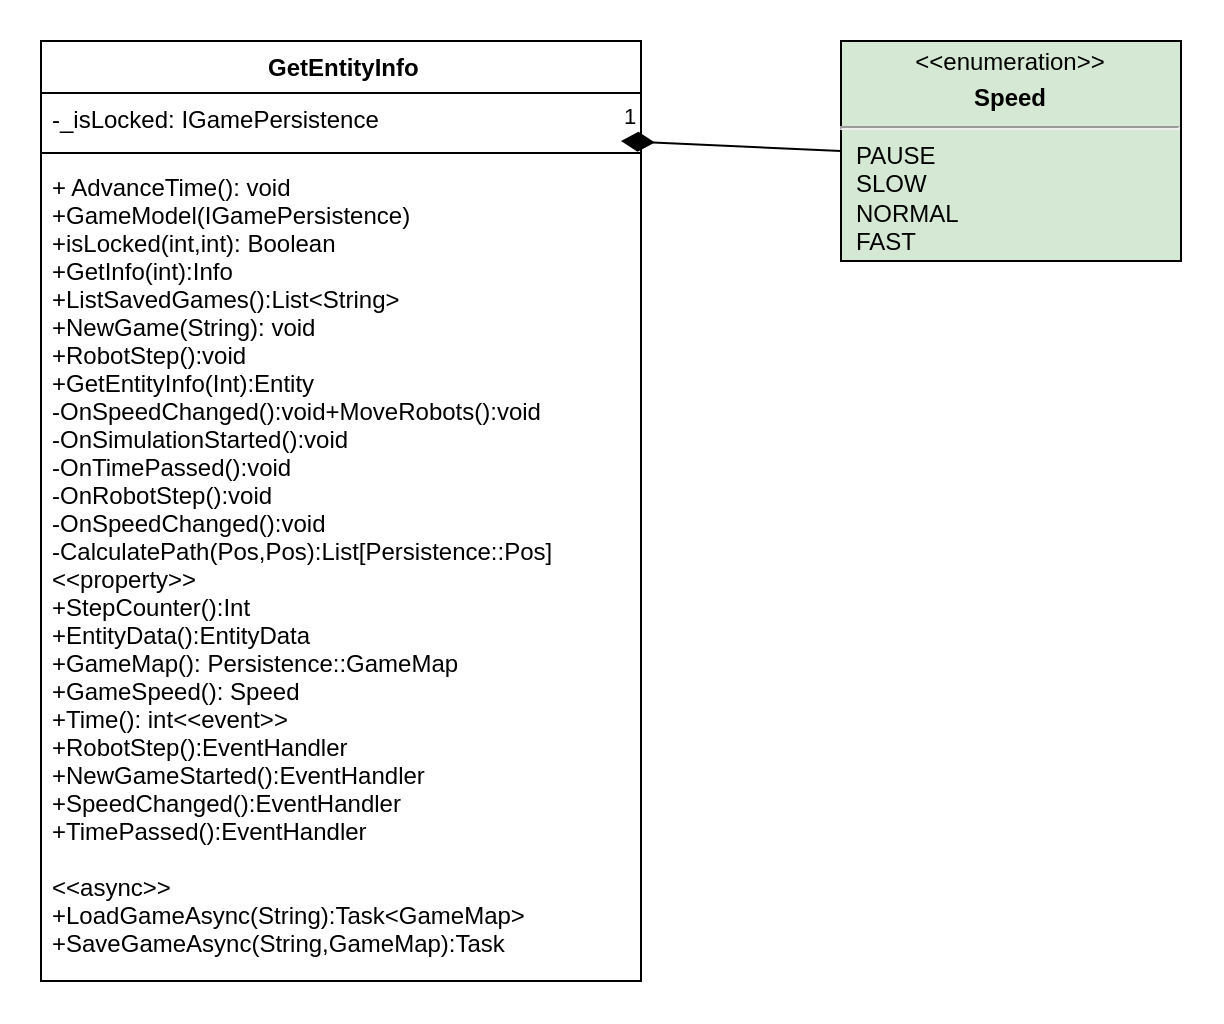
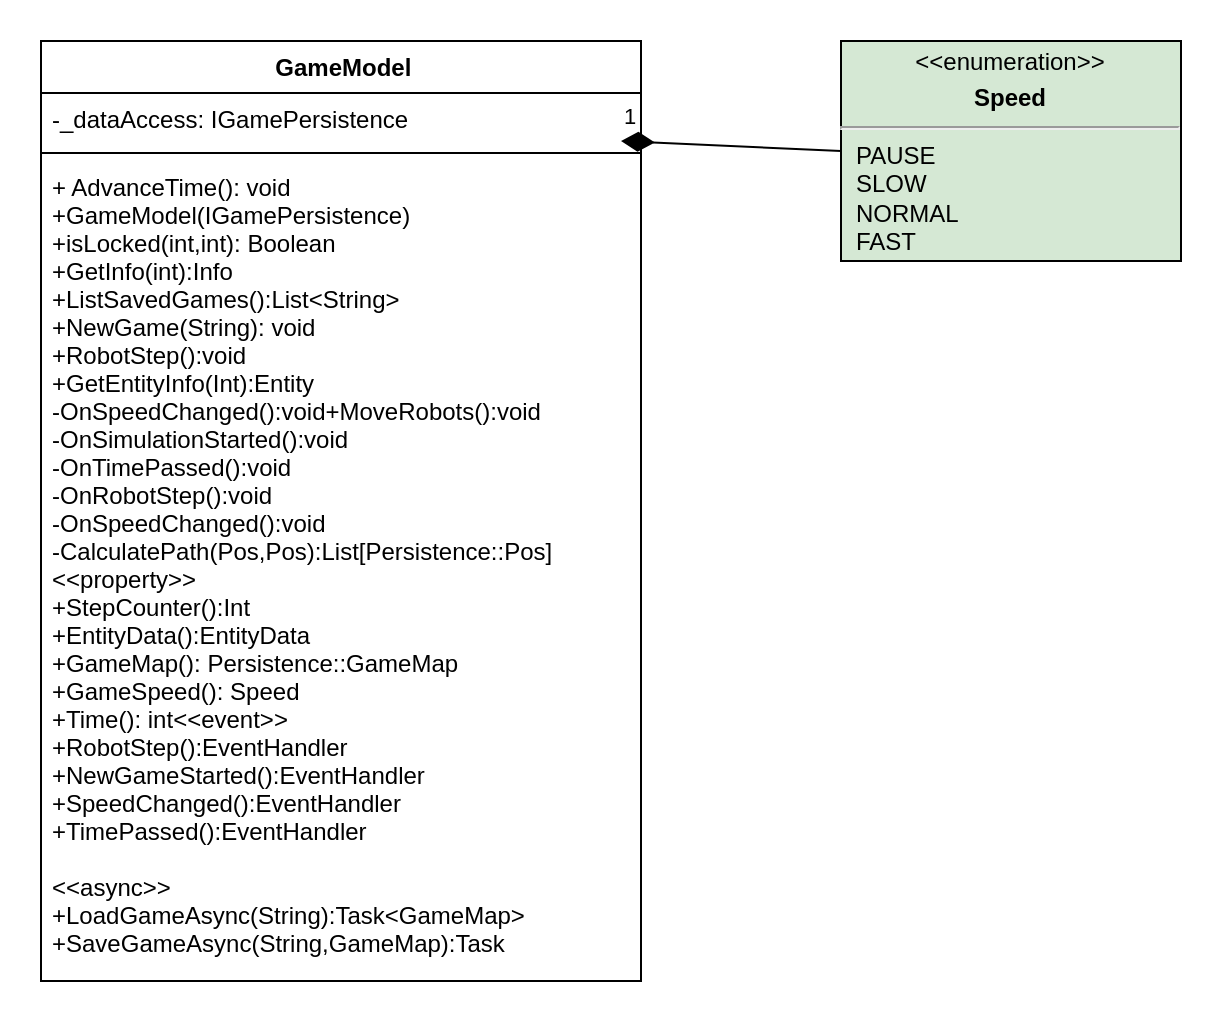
node "GetEntityInfo": label "GetEntityInfo" -> "GameModel"
node "-_isLocked: IGamePersistence": label "-_isLocked: IGamePersistence" -> "-_dataAccess: IGamePersistence"
